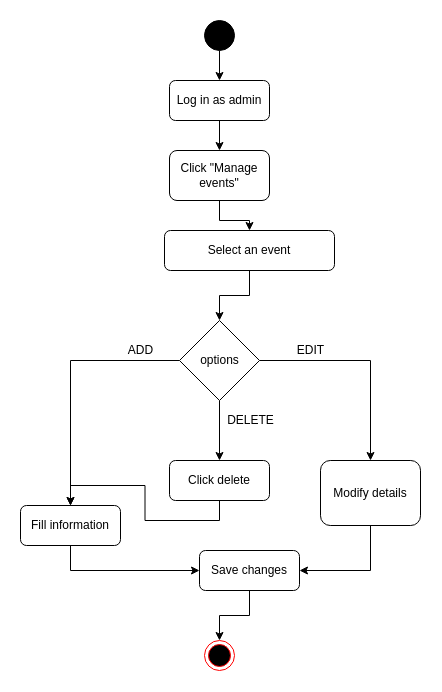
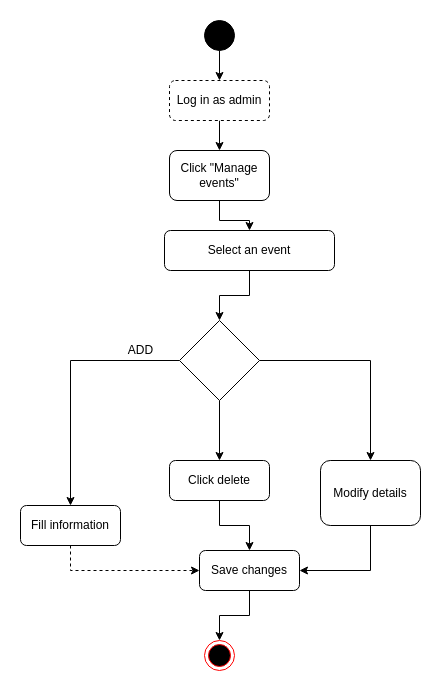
node "Log in as admin": style solid -> dashed
node "EDIT": removed
node "options": removed
node "DELETE": removed
edge "Click delete" -> "Fill information": now "Click delete" -> "Save changes"
edge "Fill information" -> "Save changes": style solid -> dashed
